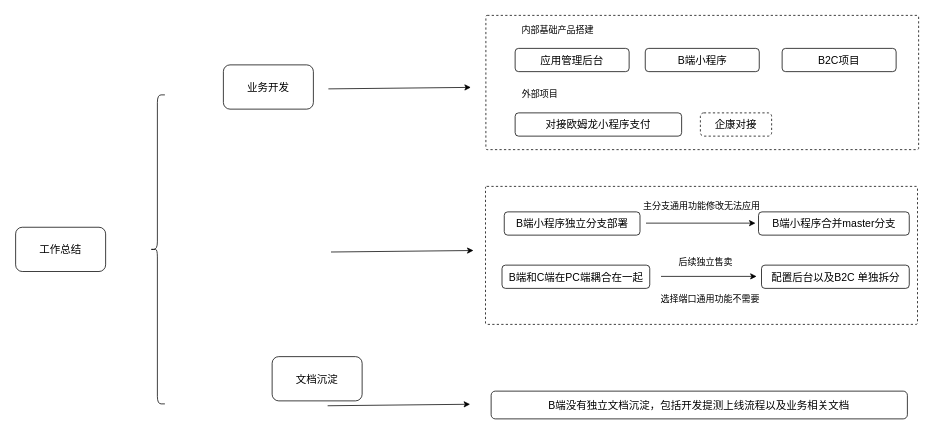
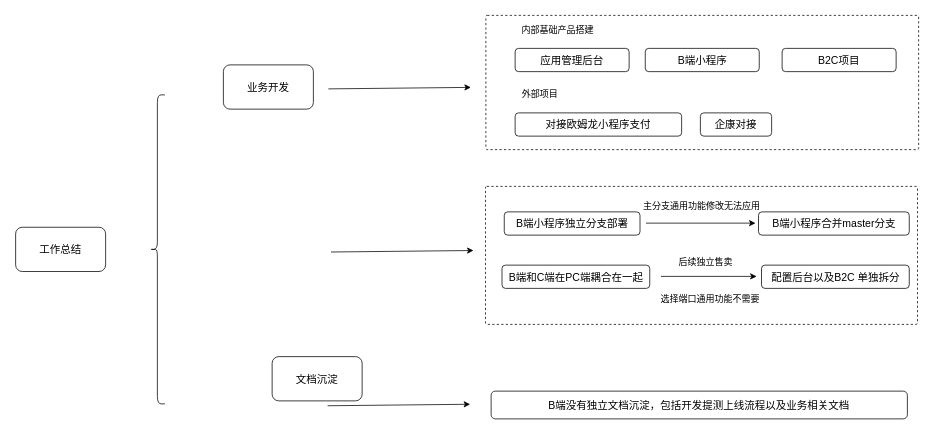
node "企康对接": style dashed -> solid
